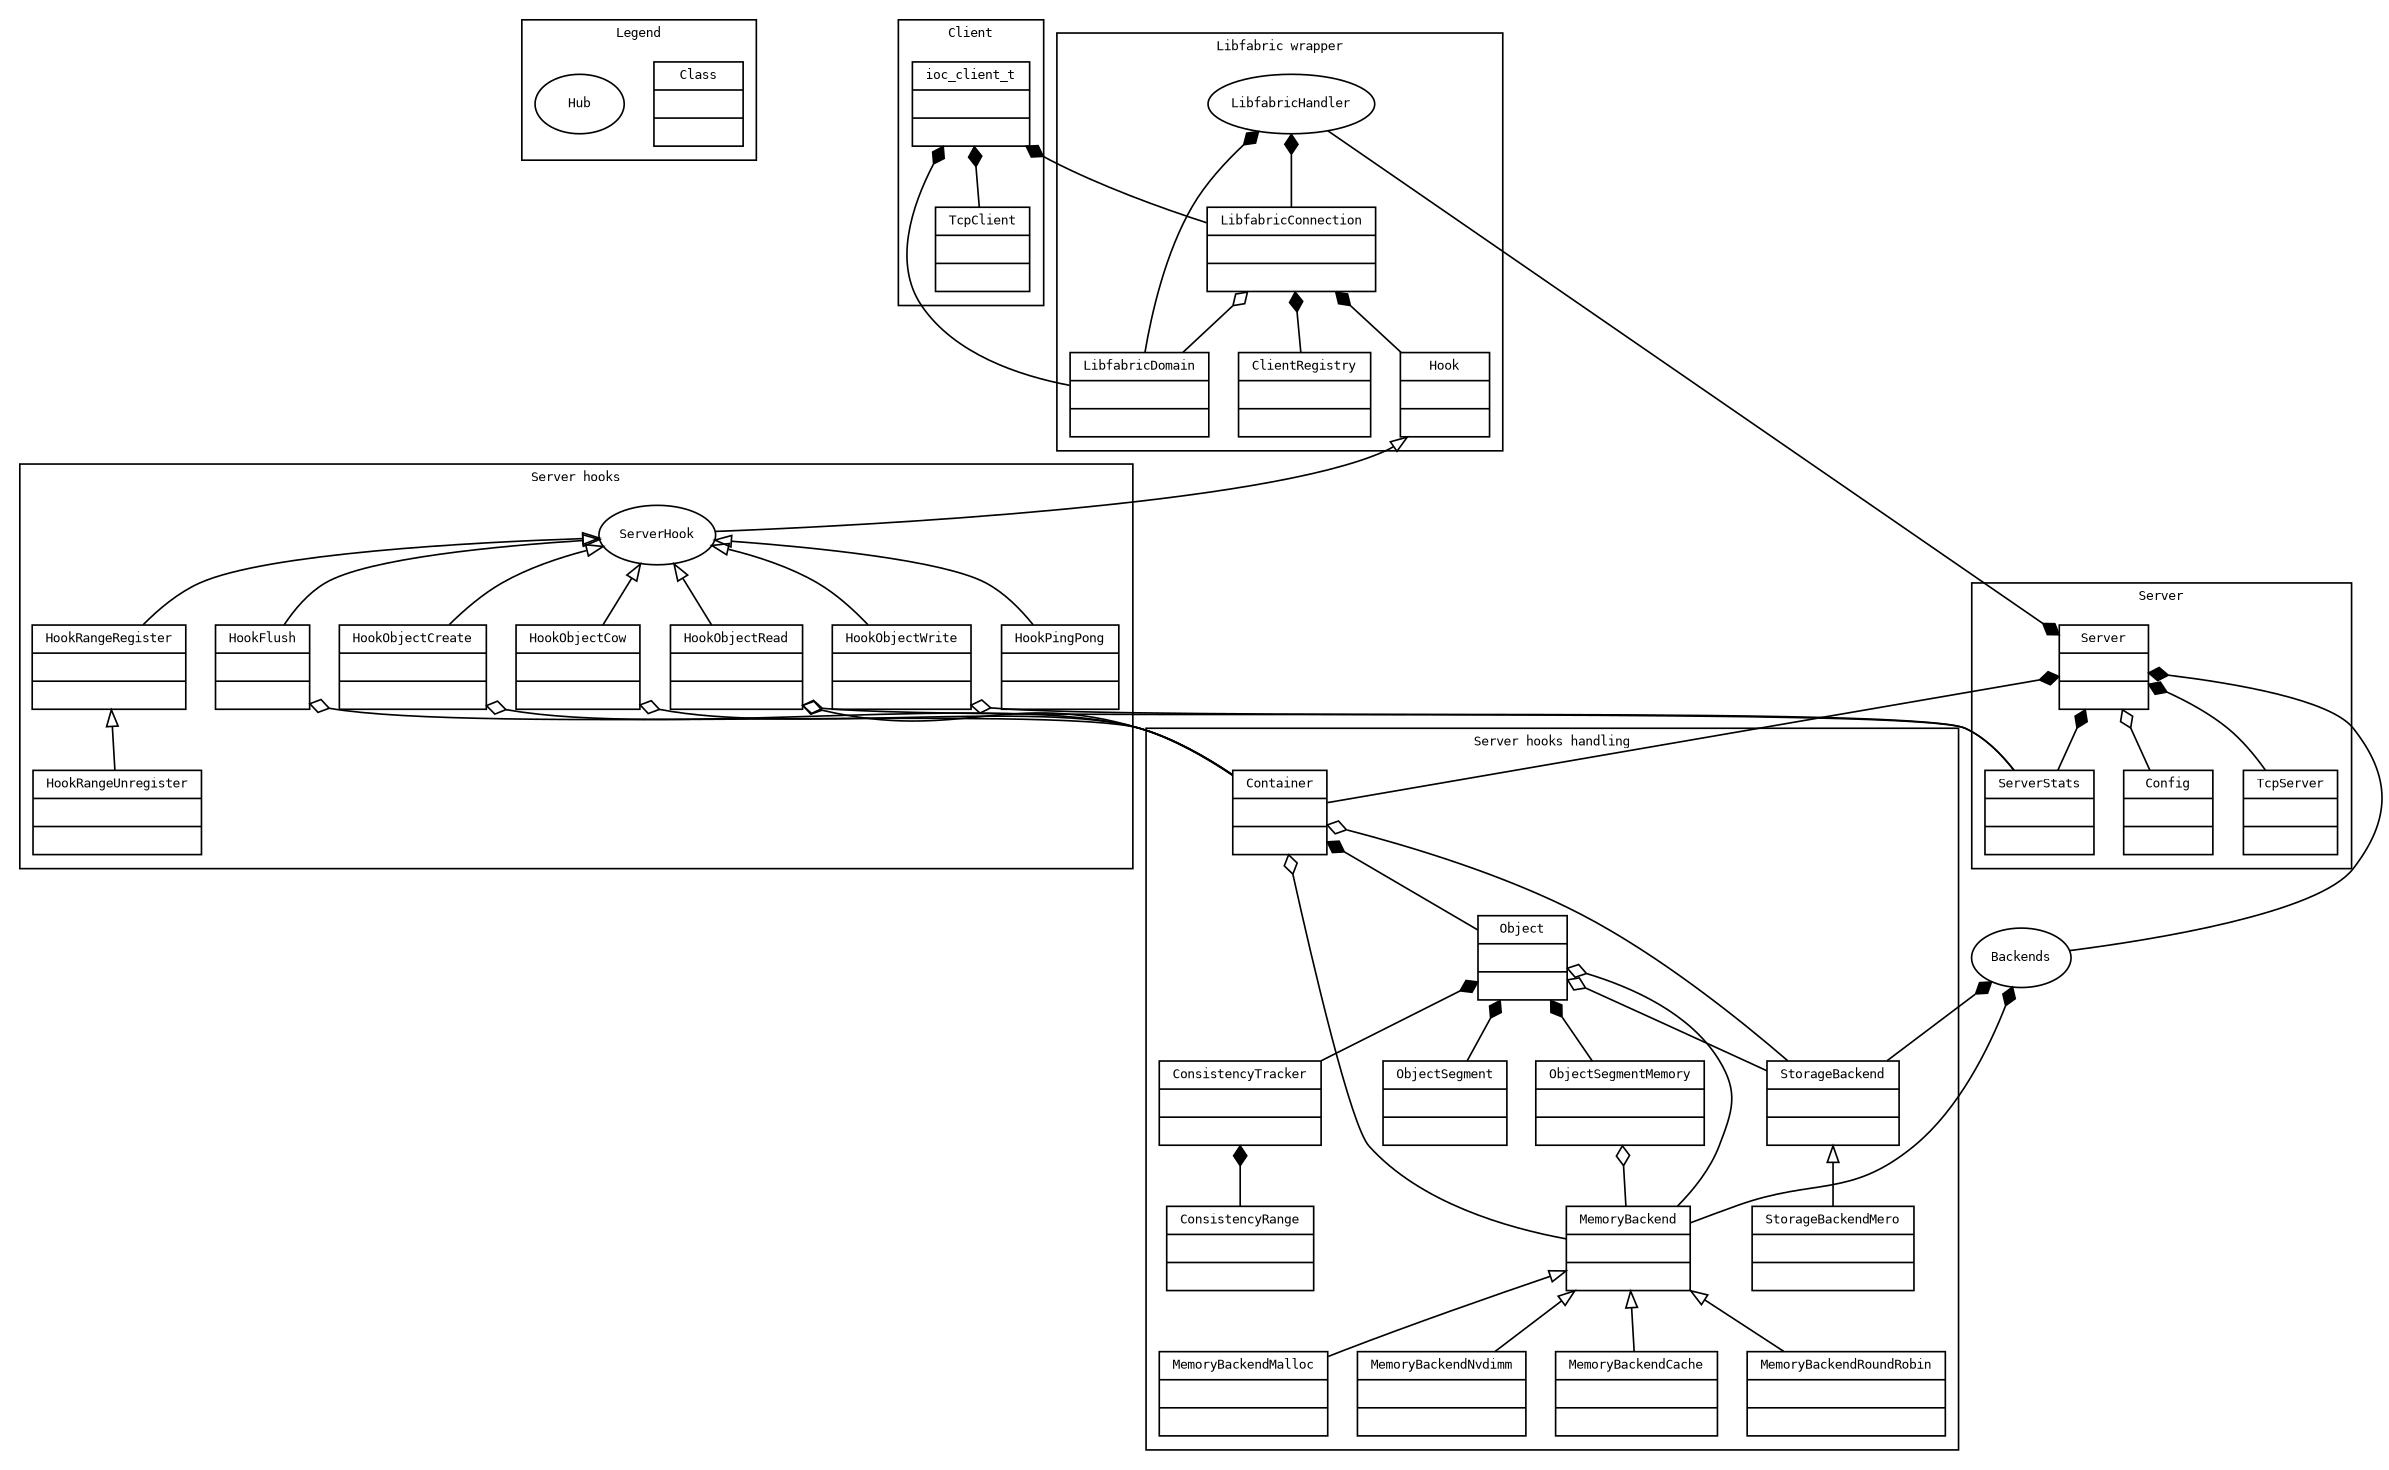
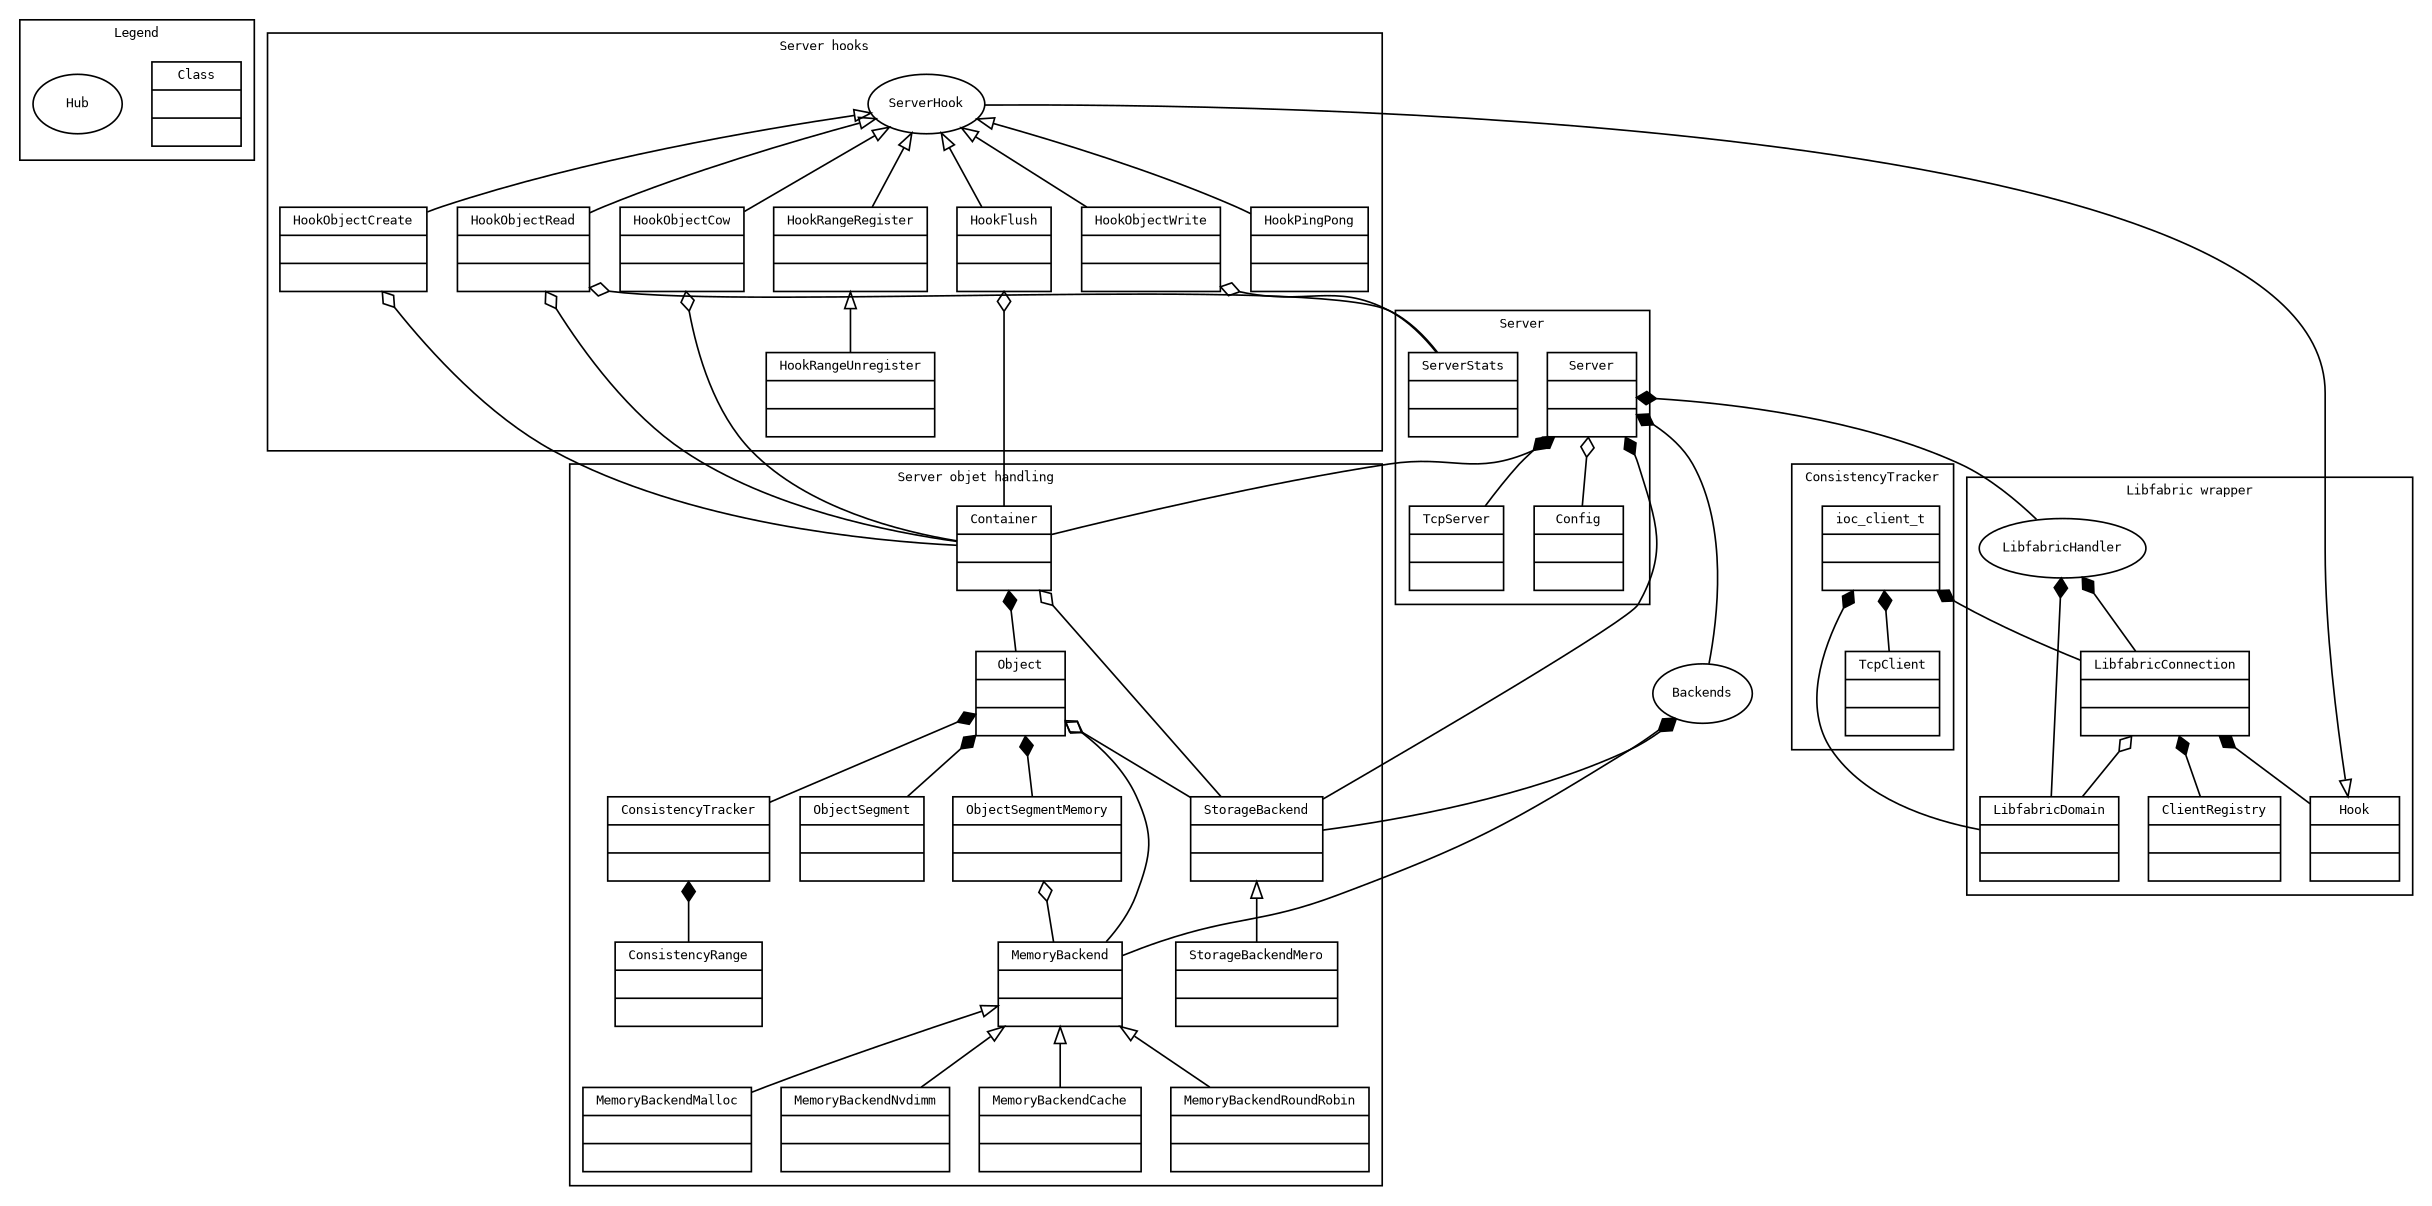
cluster "Client": label "Client" -> "ConsistencyTracker"
cluster "Server hooks handling": label "Server hooks handling" -> "Server objet handling"
edge "ServerStats" -> "Server": now "StorageBackend" -> "Server"
edge "MemoryBackend" -> "Container": removed
